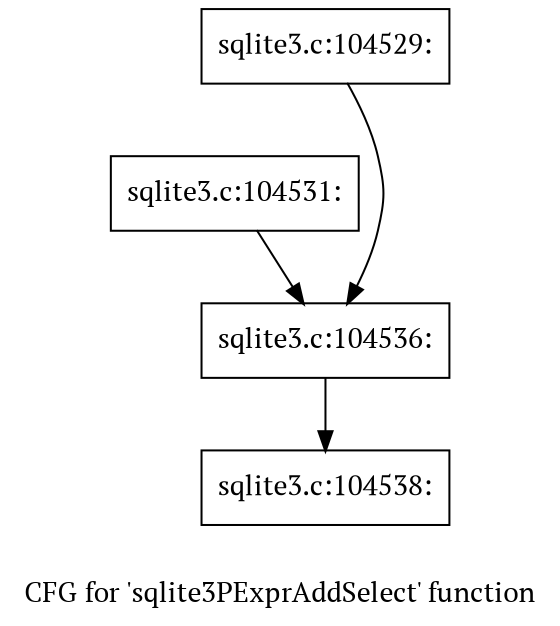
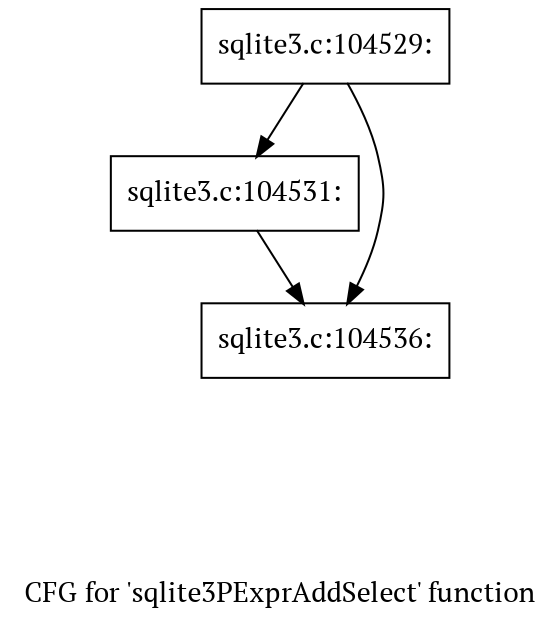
edge "sqlite3.c:104529:" -> "sqlite3.c:104531:": added
node "sqlite3.c:104538:": removed
